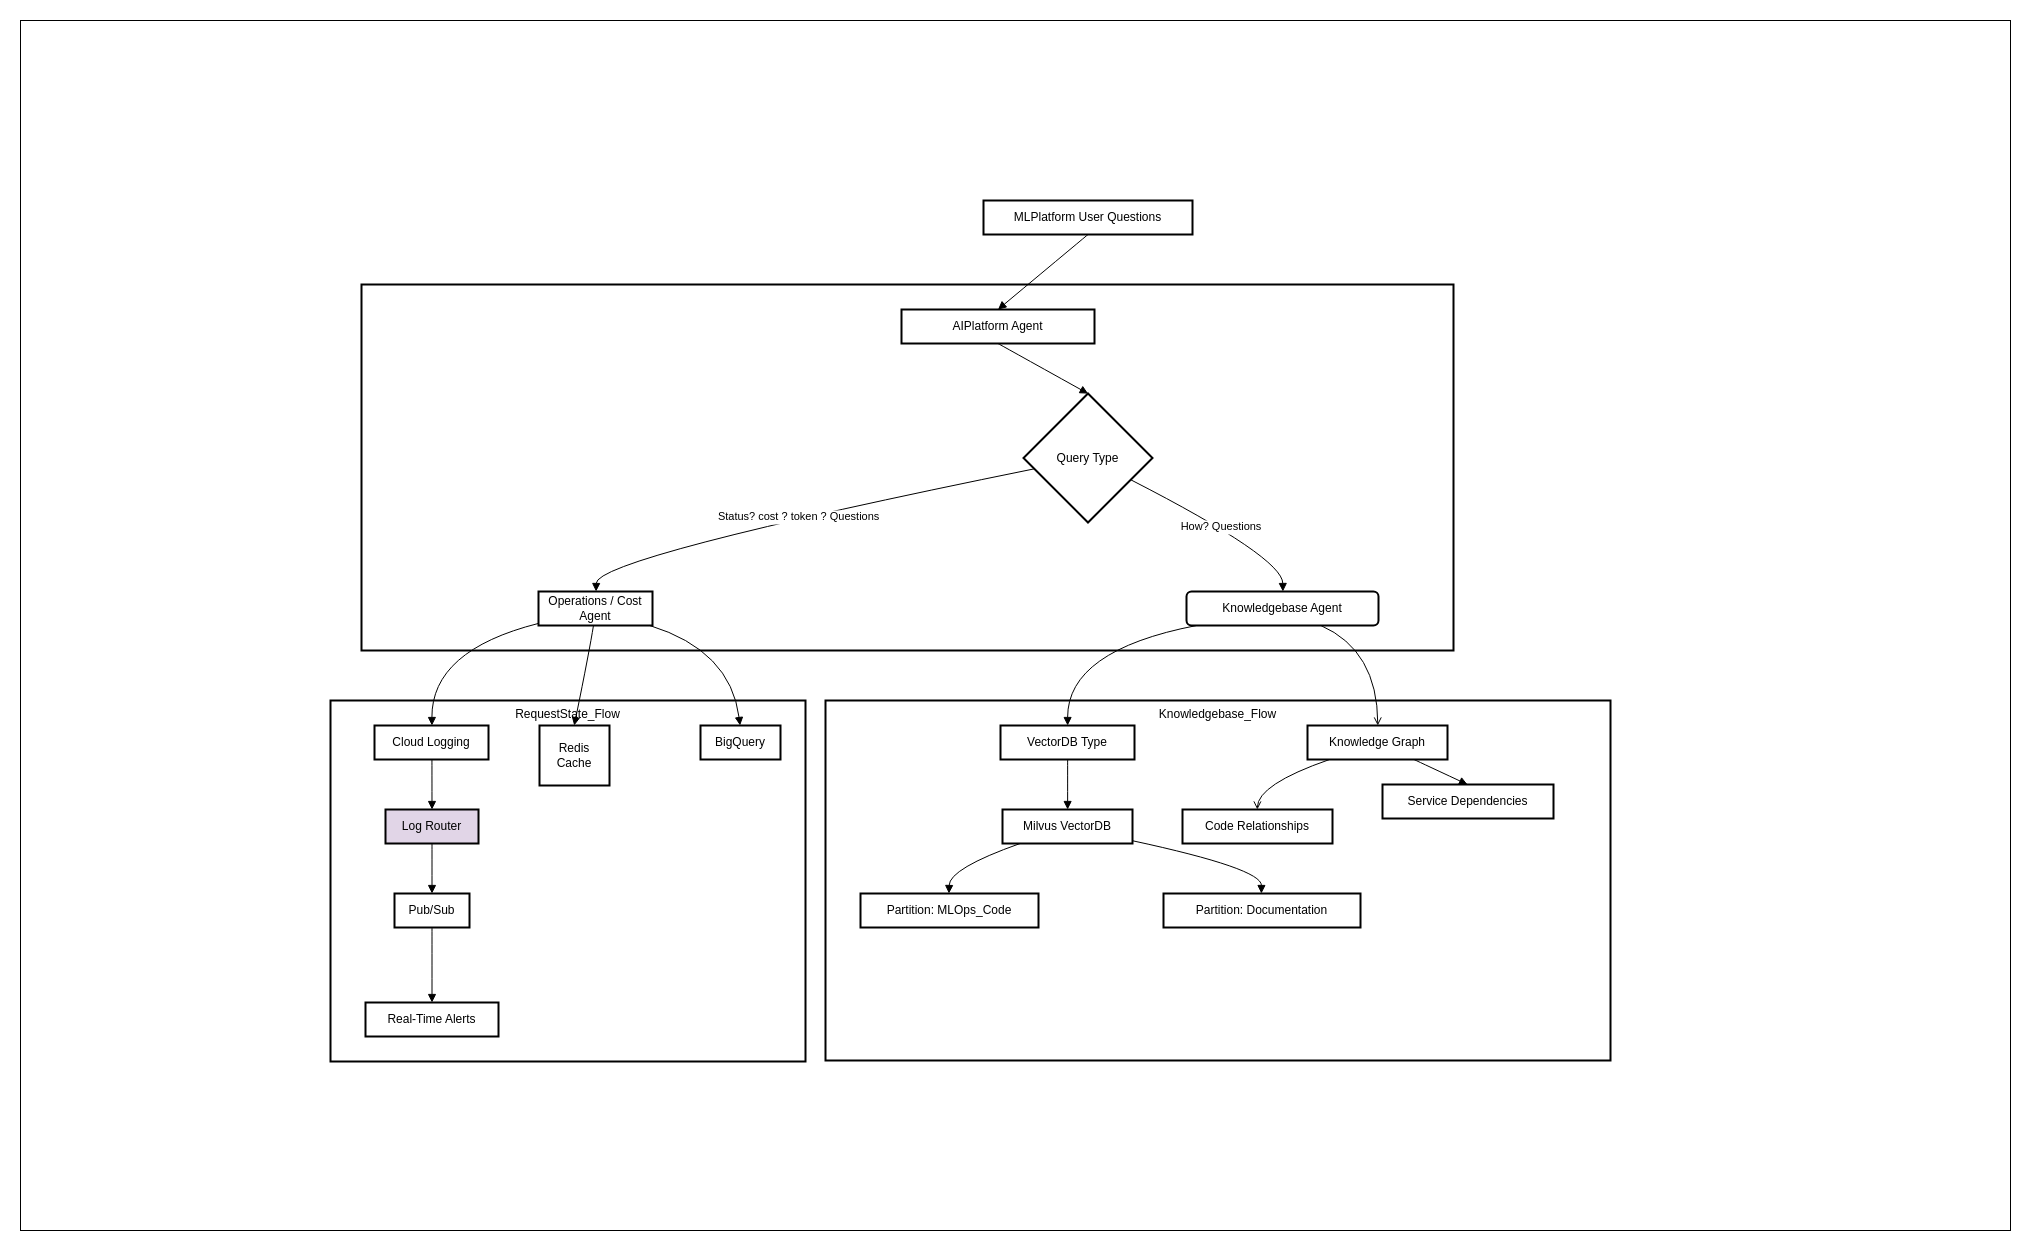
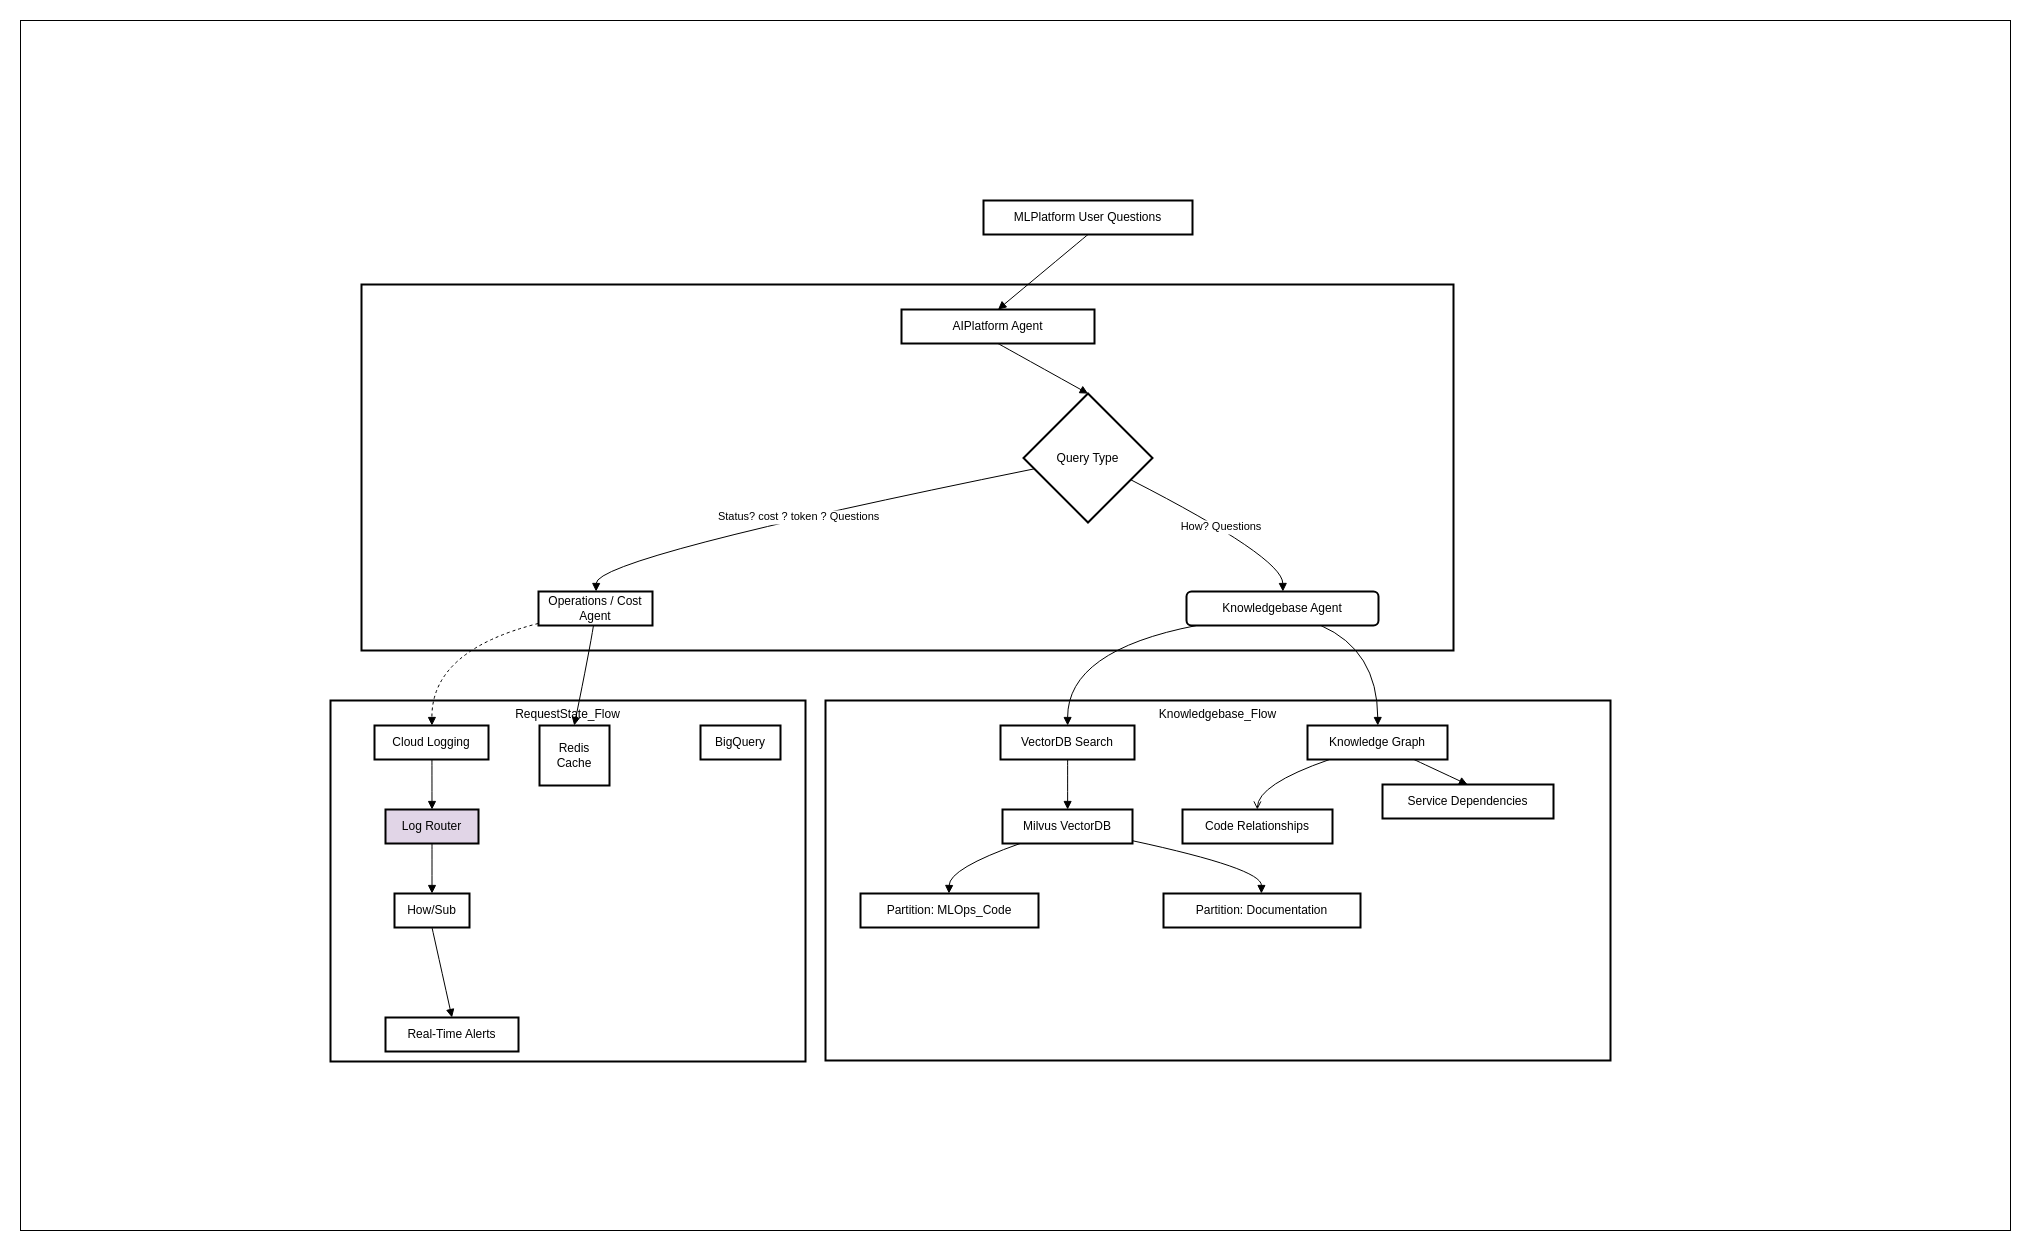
edge "Operations / Cost Agent" -> "Cloud Logging": style solid -> dashed
edge "Operations / Cost Agent" -> "BigQuery": removed
edge "Knowledgebase Agent" -> "Knowledge Graph": arrowhead open -> block
node "VectorDB Type": label "VectorDB Type" -> "VectorDB Search"
node "Pub/Sub": label "Pub/Sub" -> "How/Sub"
node "Real-Time Alerts": moved (432, 1020) -> (452, 1035)
